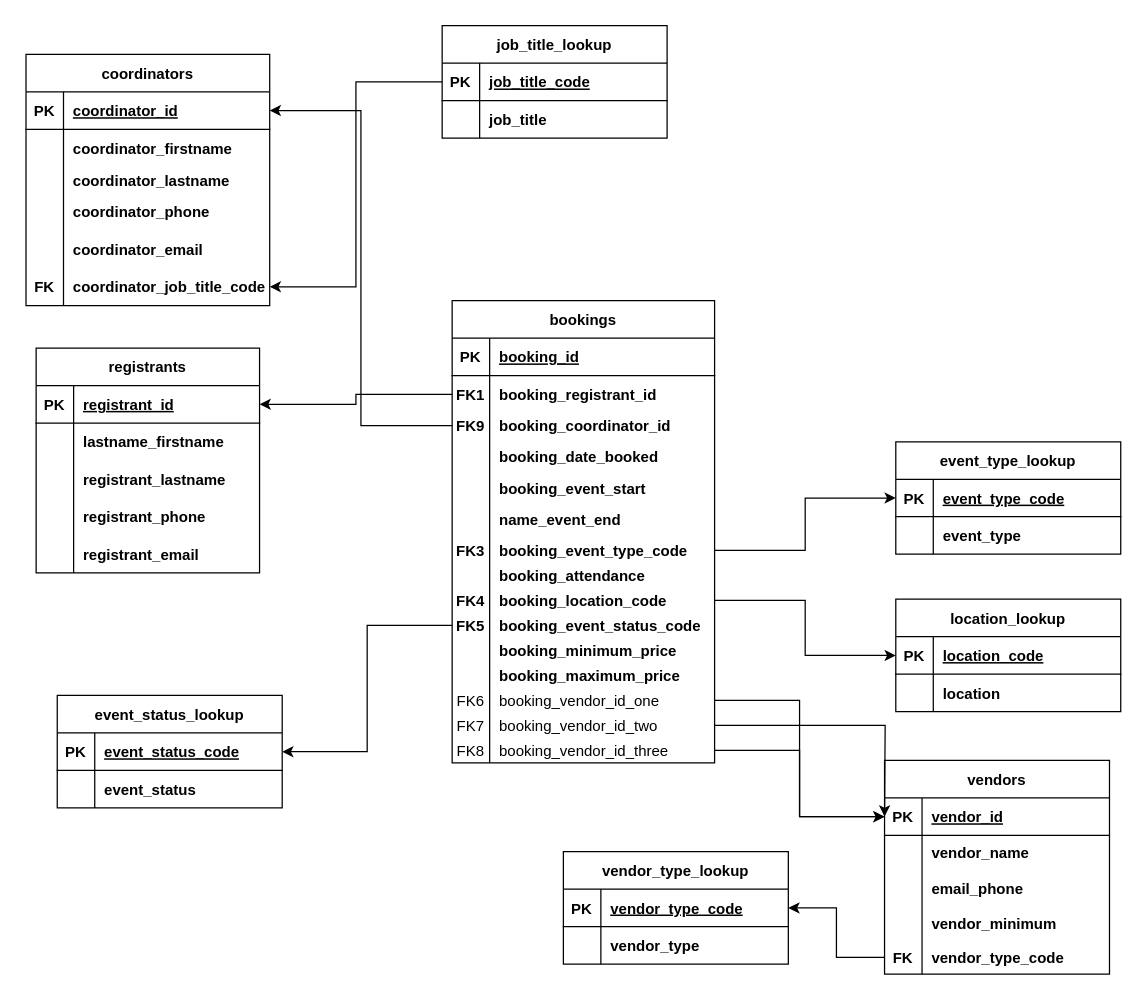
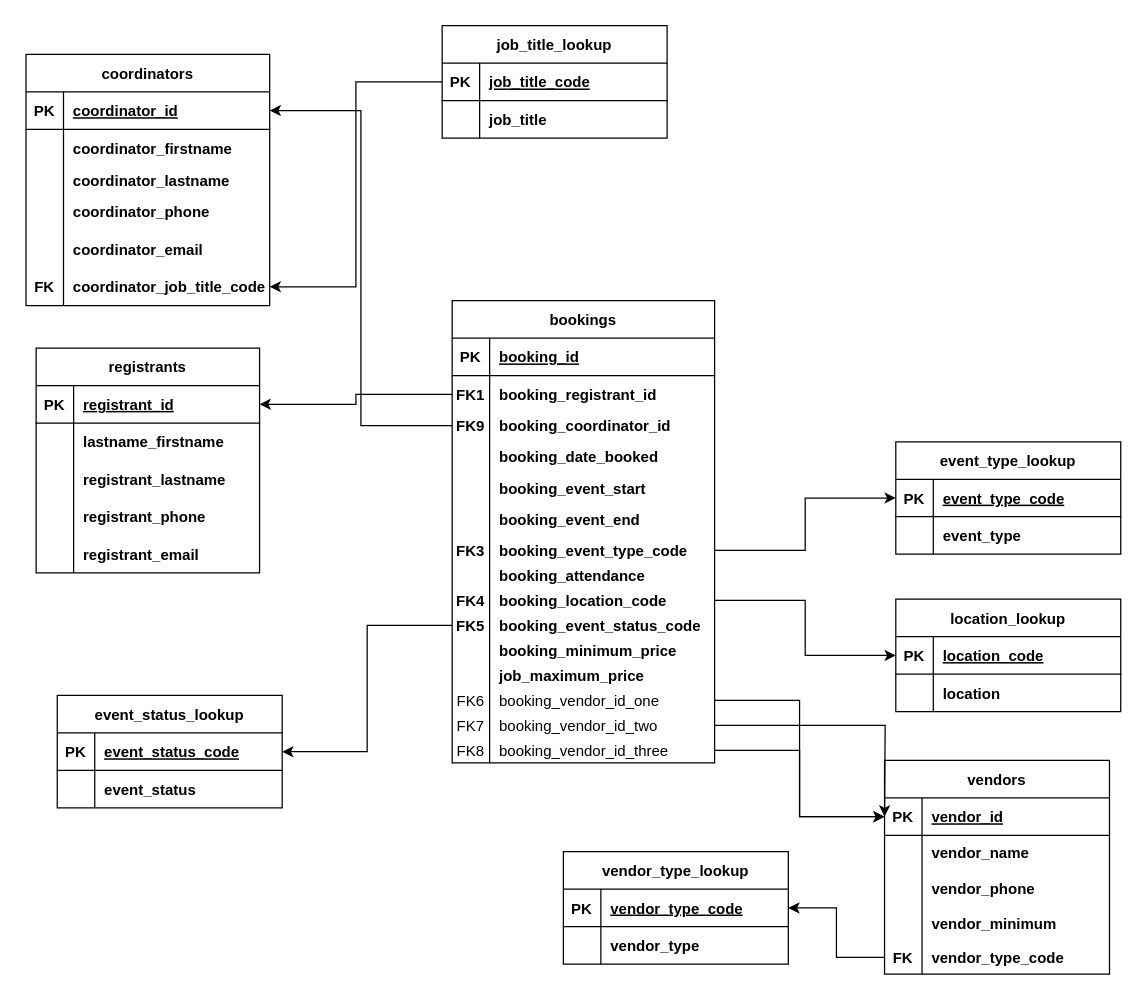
node "name_event_end": label "name_event_end" -> "booking_event_end"
node "booking_maximum_price": label "booking_maximum_price" -> "job_maximum_price"
node "email_phone": label "email_phone" -> "vendor_phone"
